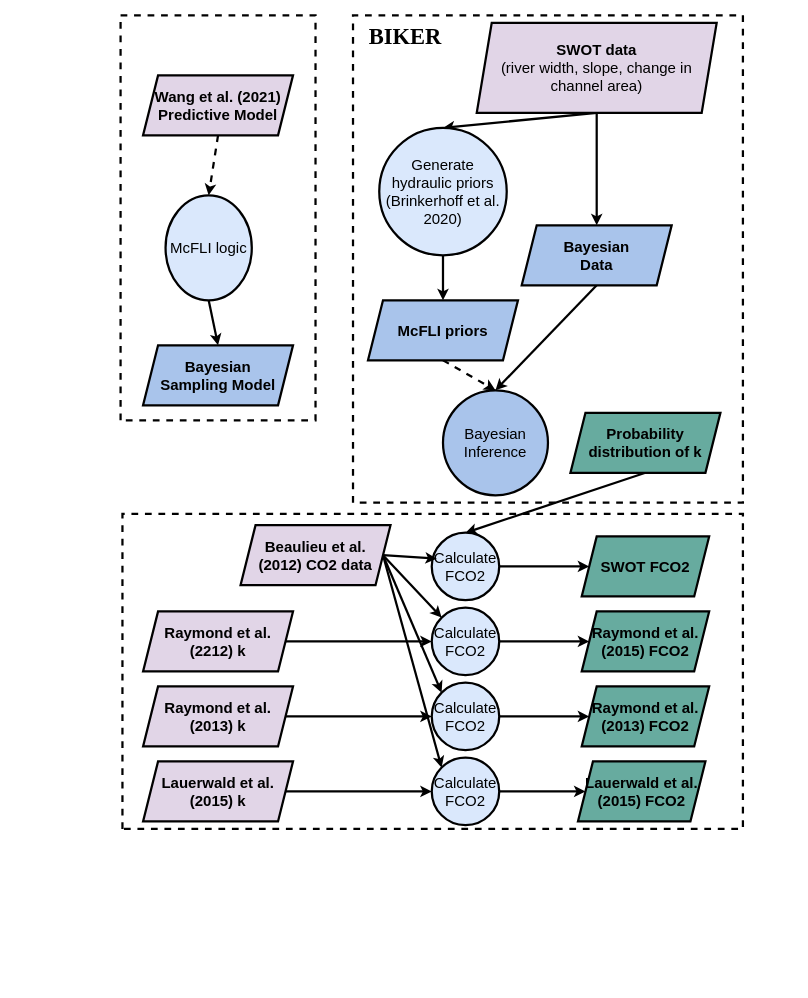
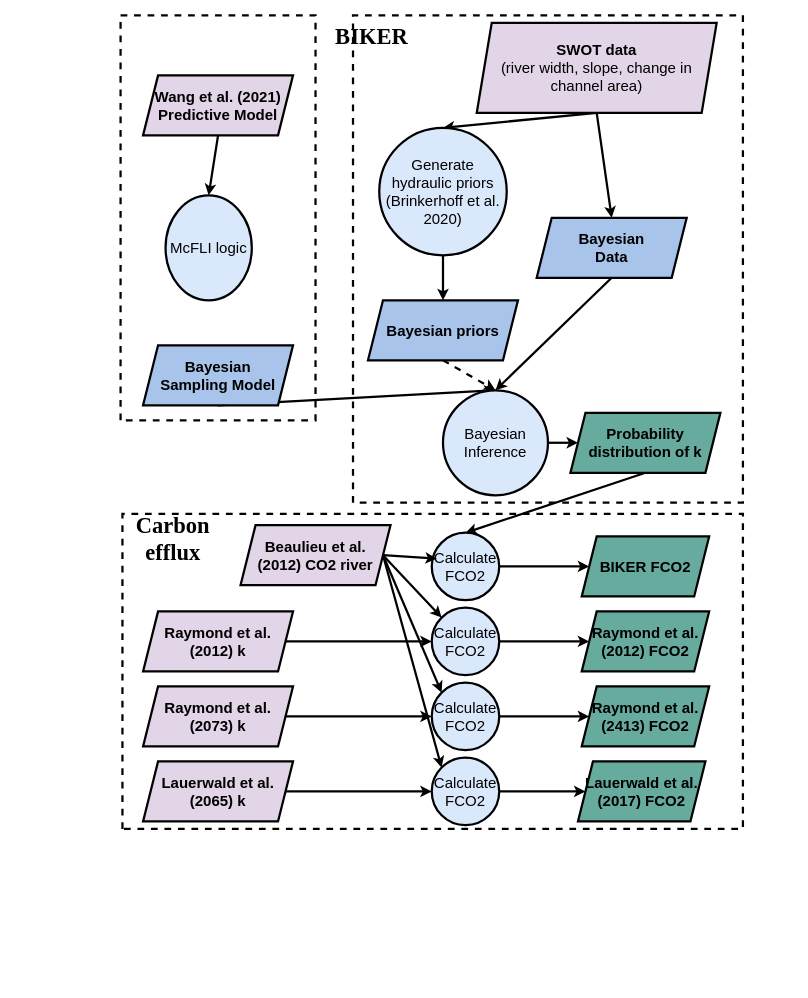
node "BIKER": moved (405, 36) -> (372, 36)
edge "Wang et al. (2021) Predictive Model" -> "McFLI logic": style dashed -> solid
node "Bayesian Data": moved (597, 255) -> (612, 248)
edge "McFLI logic" -> "Bayesian Sampling Model": removed
node "McFLI priors": label "McFLI priors" -> "Bayesian priors"
edge "Bayesian Sampling Model" -> "Bayesian Inference": added
node "Bayesian Inference": fillcolor #a9c4eb -> #dae8fc
edge "Bayesian Inference" -> "Probability distribution of k": added
node "Carbon efflux": added
node "Beaulieu et al. (2012) CO2 data": label "Beaulieu et al. (2012) CO2 data" -> "Beaulieu et al. (2012) CO2 river"
node "SWOT FCO2": label "SWOT FCO2" -> "BIKER FCO2"
node "Raymond et al. (2212) k": label "Raymond et al. (2212) k" -> "Raymond et al. (2012) k"
node "Raymond et al. (2015) FCO2": label "Raymond et al. (2015) FCO2" -> "Raymond et al. (2012) FCO2"
node "Raymond et al. (2013) k": label "Raymond et al. (2013) k" -> "Raymond et al. (2073) k"
node "Raymond et al. (2013) FCO2": label "Raymond et al. (2013) FCO2" -> "Raymond et al. (2413) FCO2"
node "Lauerwald et al. (2015) k": label "Lauerwald et al. (2015) k" -> "Lauerwald et al. (2065) k"
node "Lauerwald et al. (2015) FCO2": label "Lauerwald et al. (2015) FCO2" -> "Lauerwald et al. (2017) FCO2"
